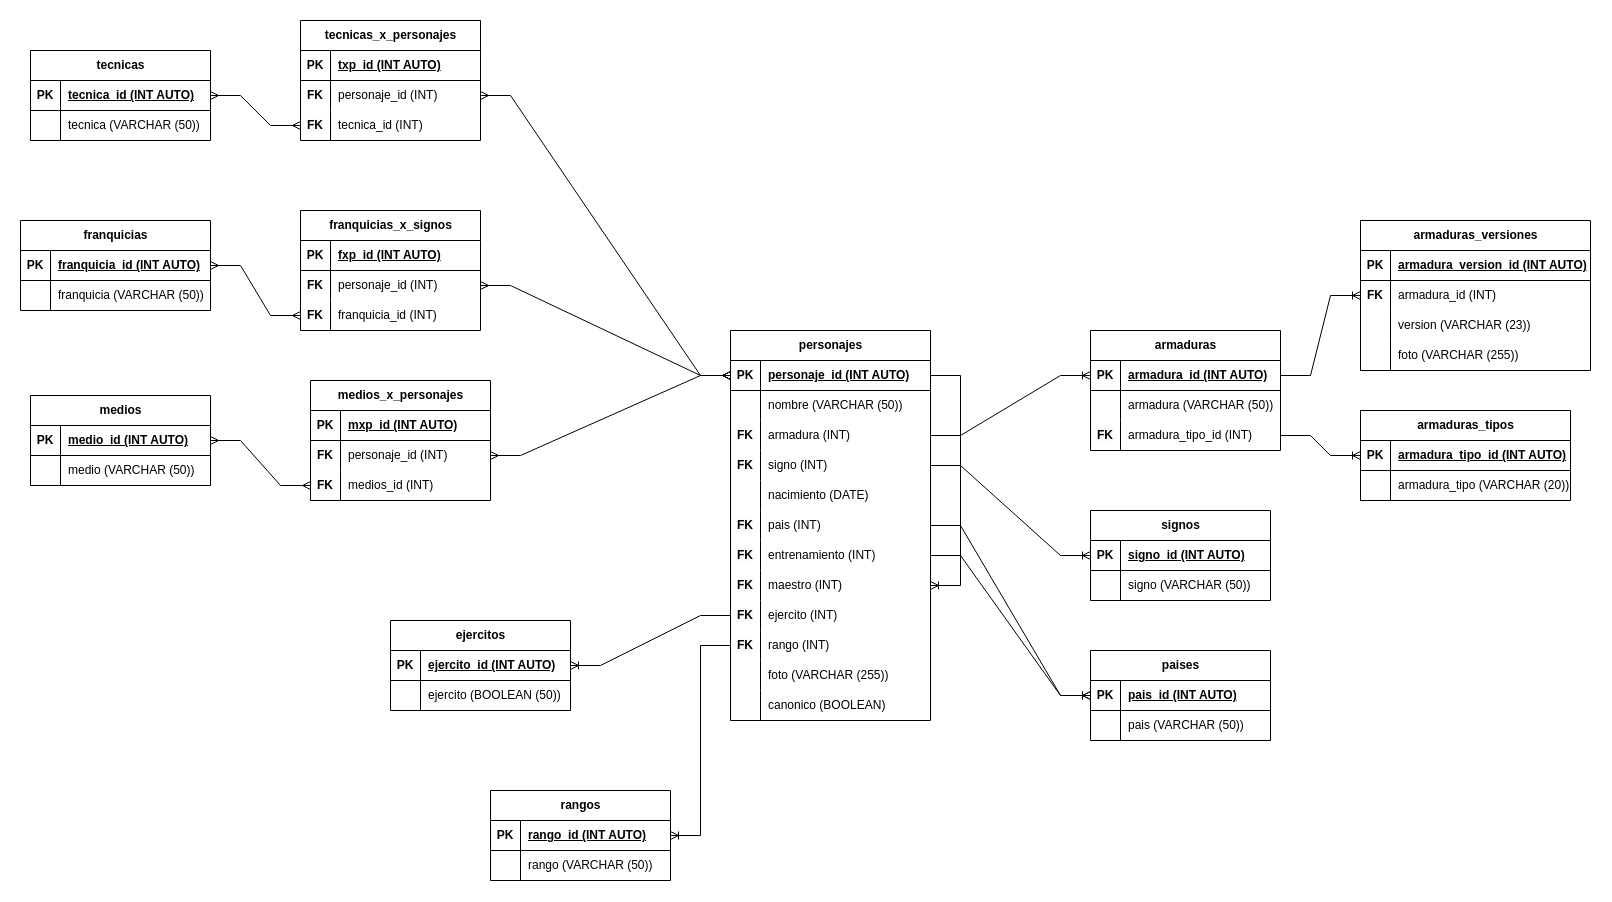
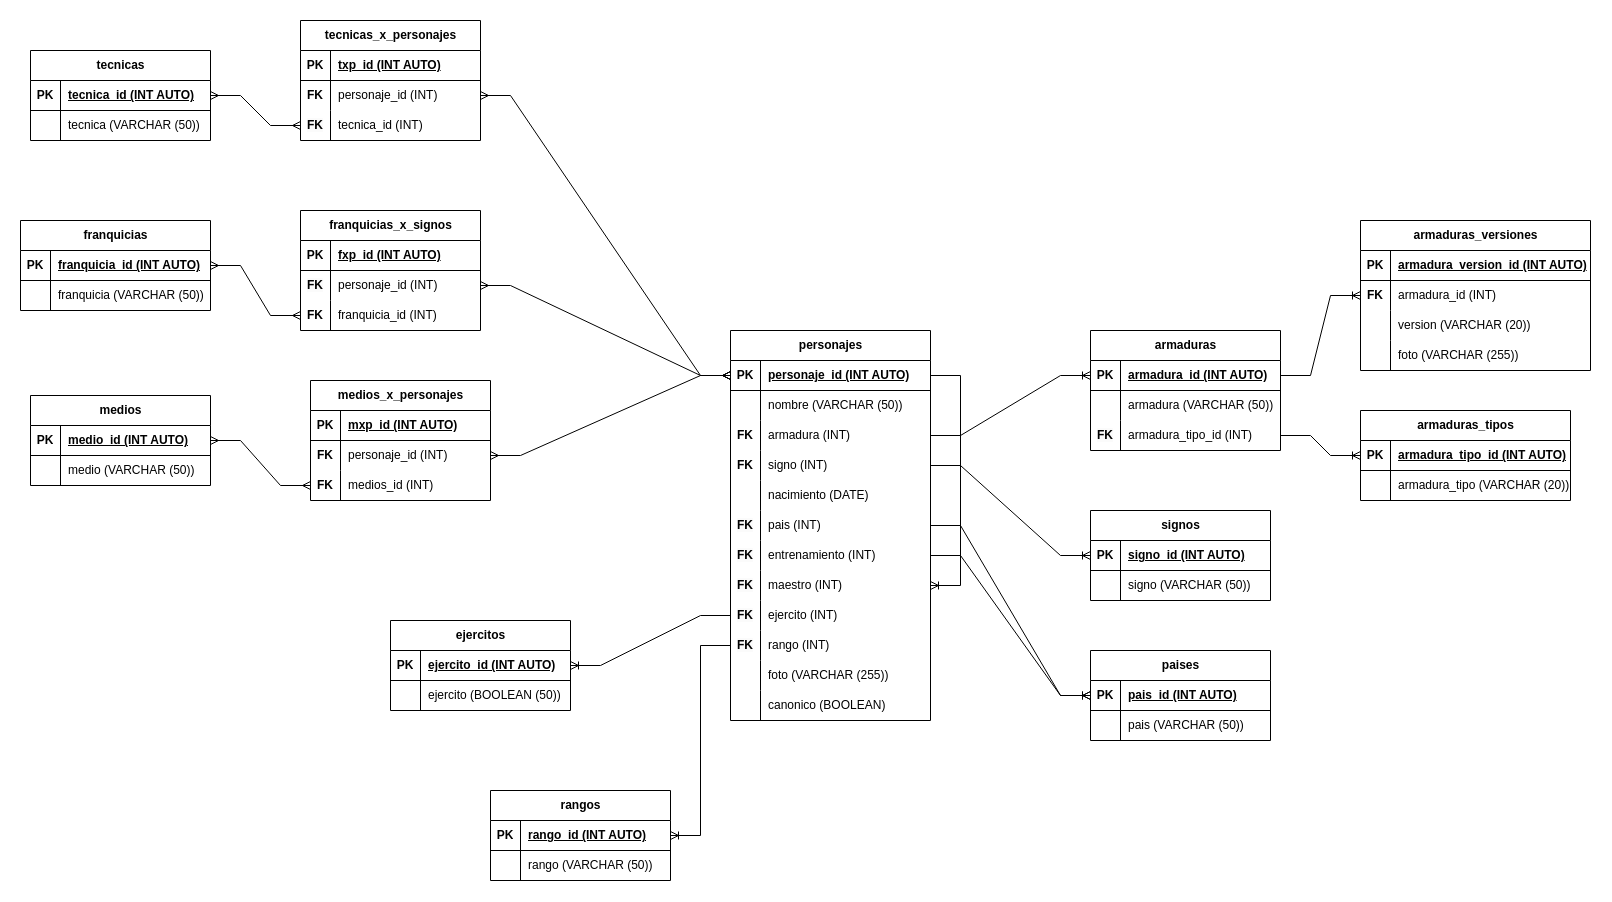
node "version (VARCHAR (23))": label "version (VARCHAR (23))" -> "version (VARCHAR (20))"
